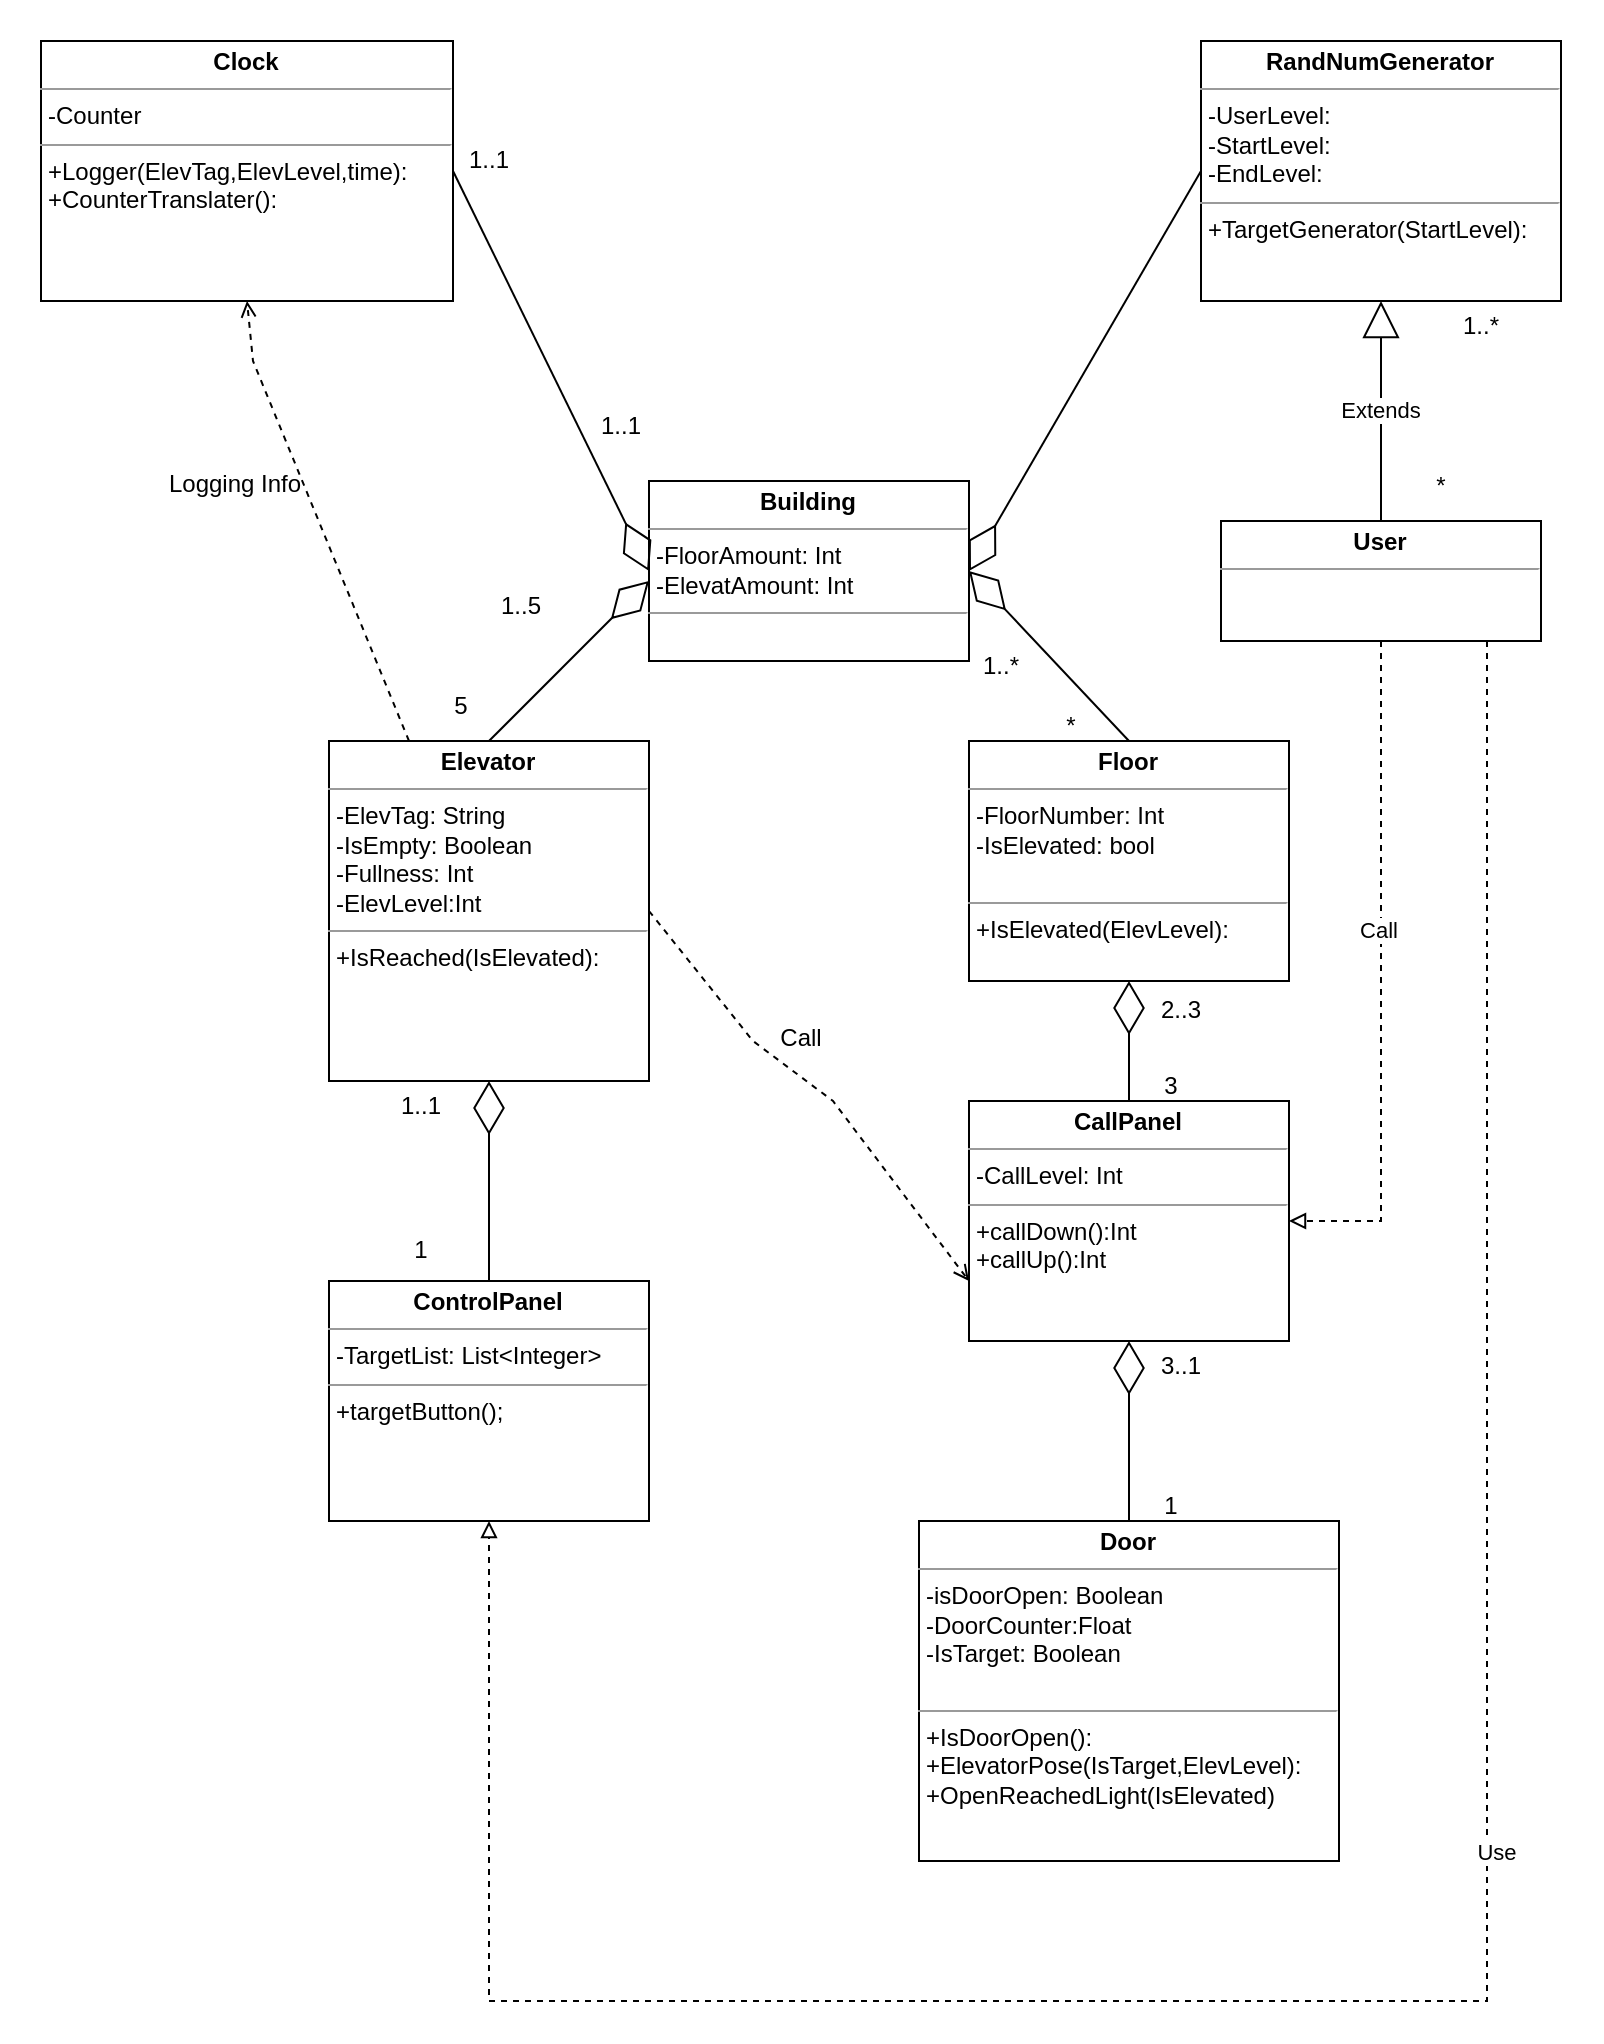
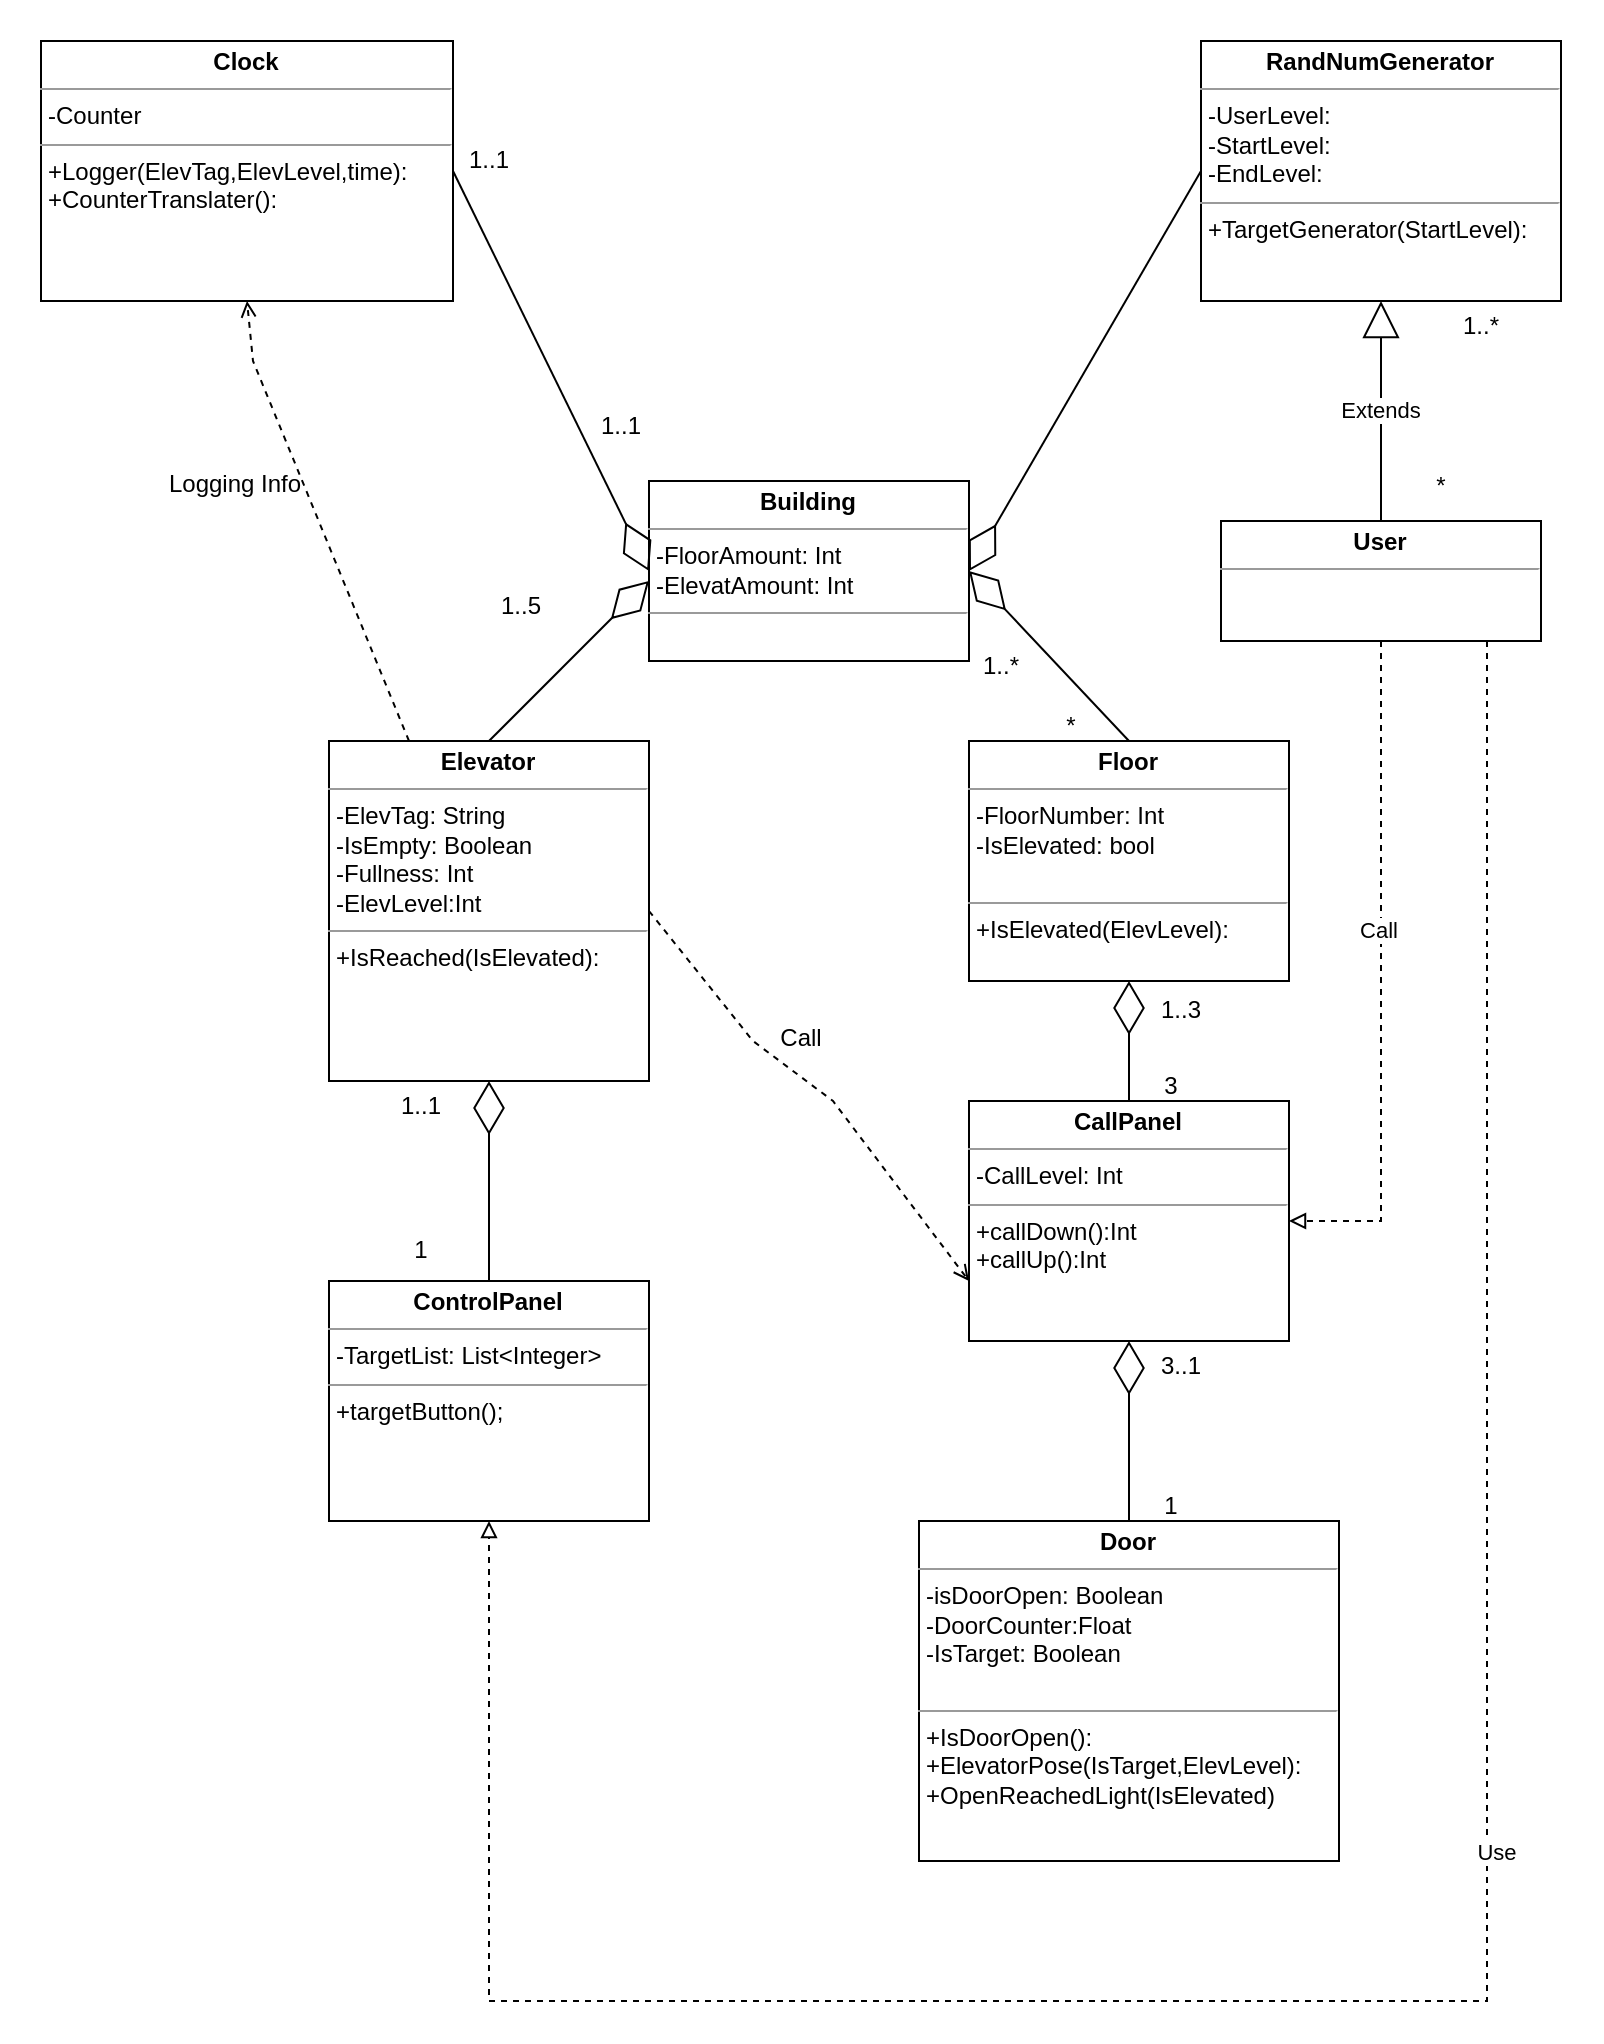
node "5": removed
node "2..3": label "2..3" -> "1..3"
